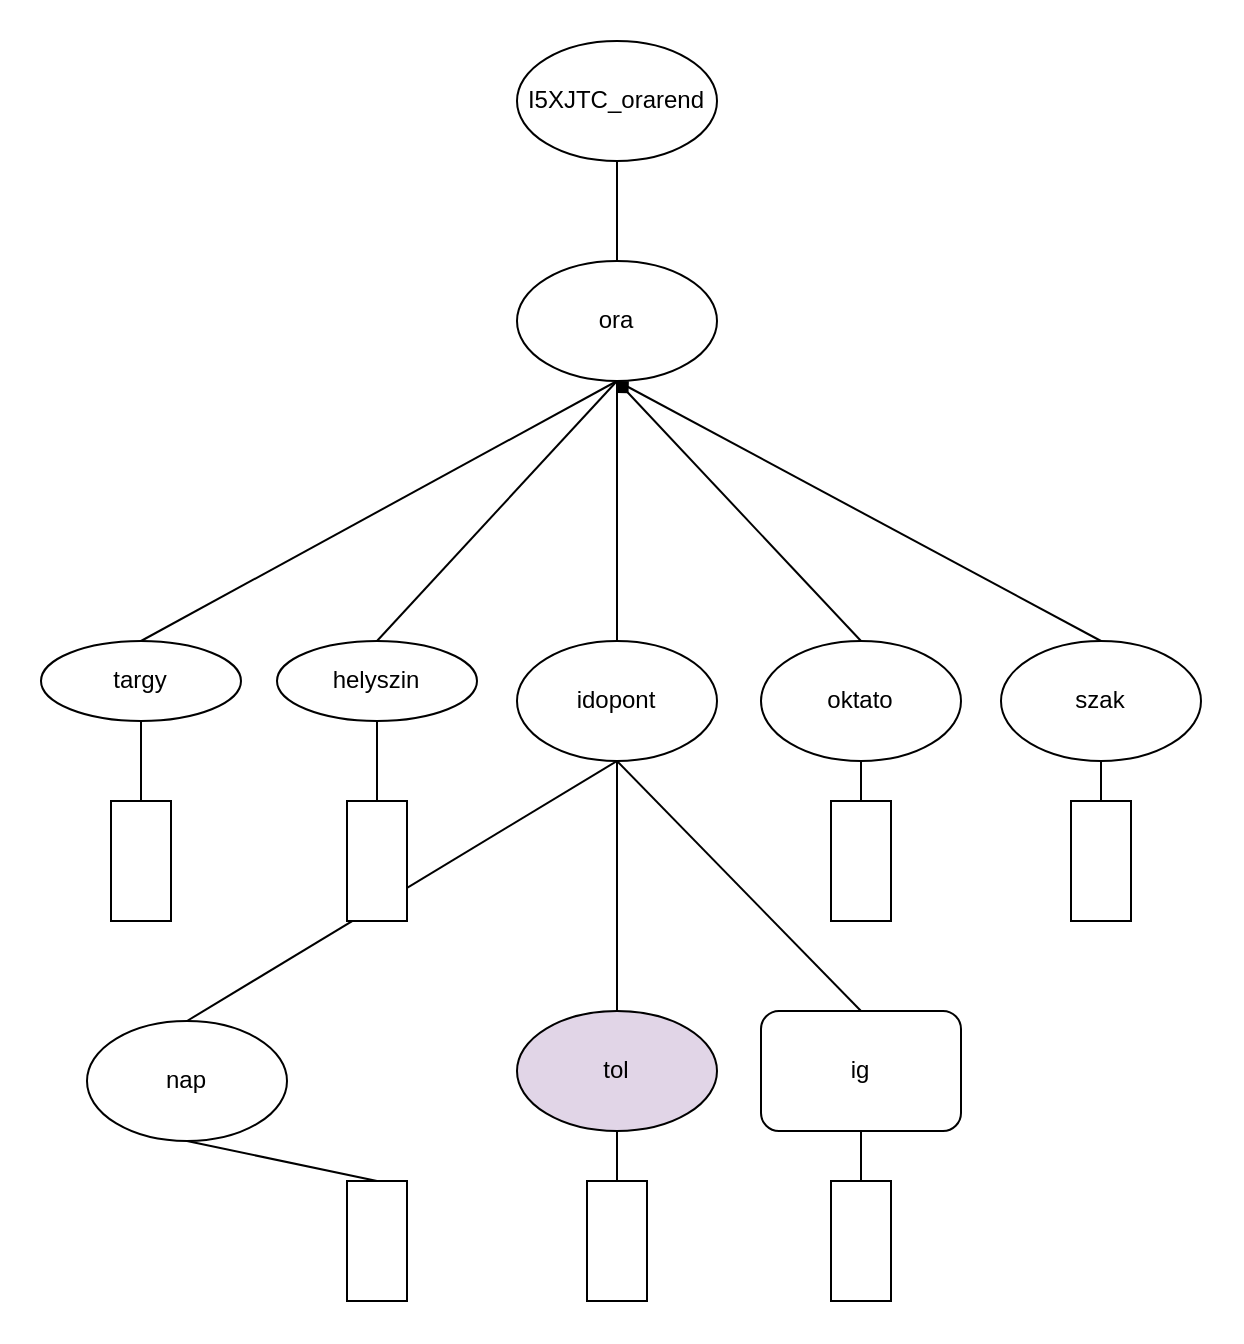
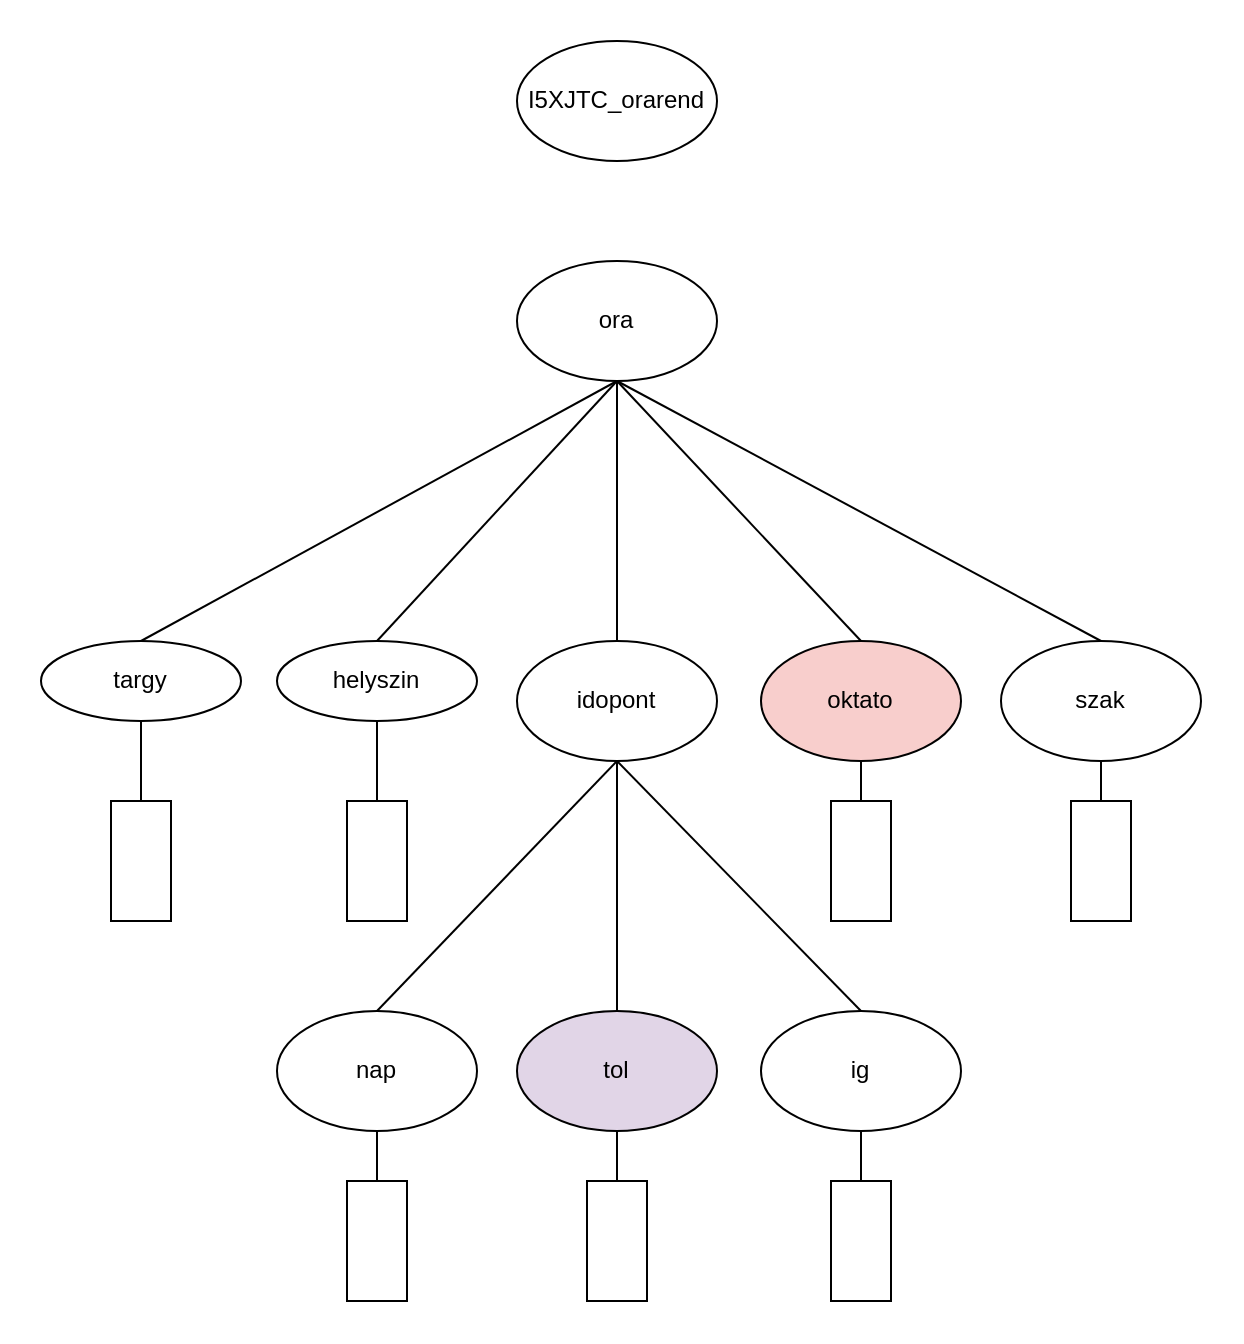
edge "I5XJTC_orarend" -- "ora": removed
edge "oktato" -> "ora": arrowhead diamond -> none
node "oktato": fillcolor #ffffff -> #f8cecc
node "ig": shape rounded rectangle -> ellipse
node "nap": moved (187, 1081) -> (377, 1071)
